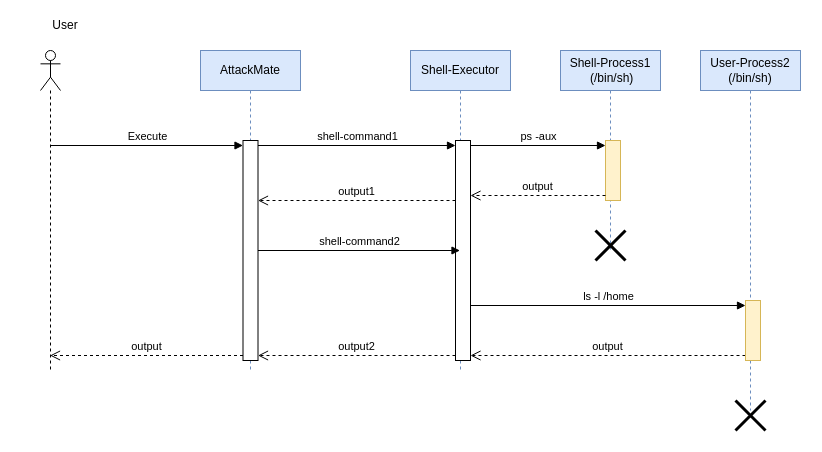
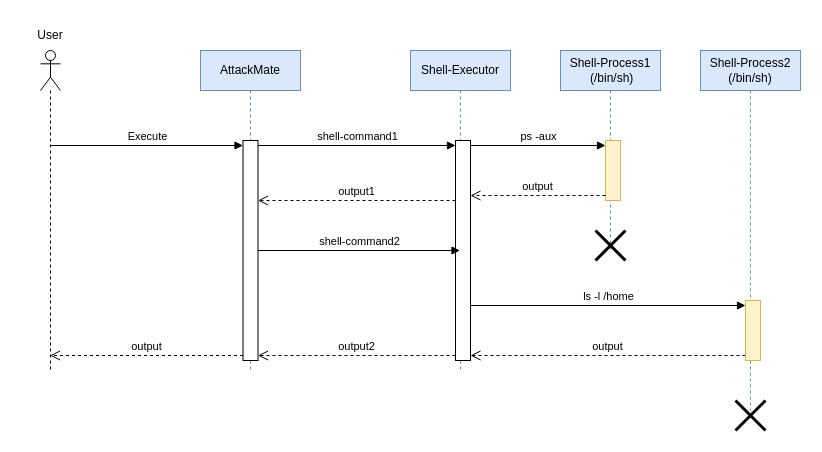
node "User": moved (66, 26) -> (51, 36)
node "User-Process2 (/bin/sh)": label "User-Process2 (/bin/sh)" -> "Shell-Process2 (/bin/sh)"
